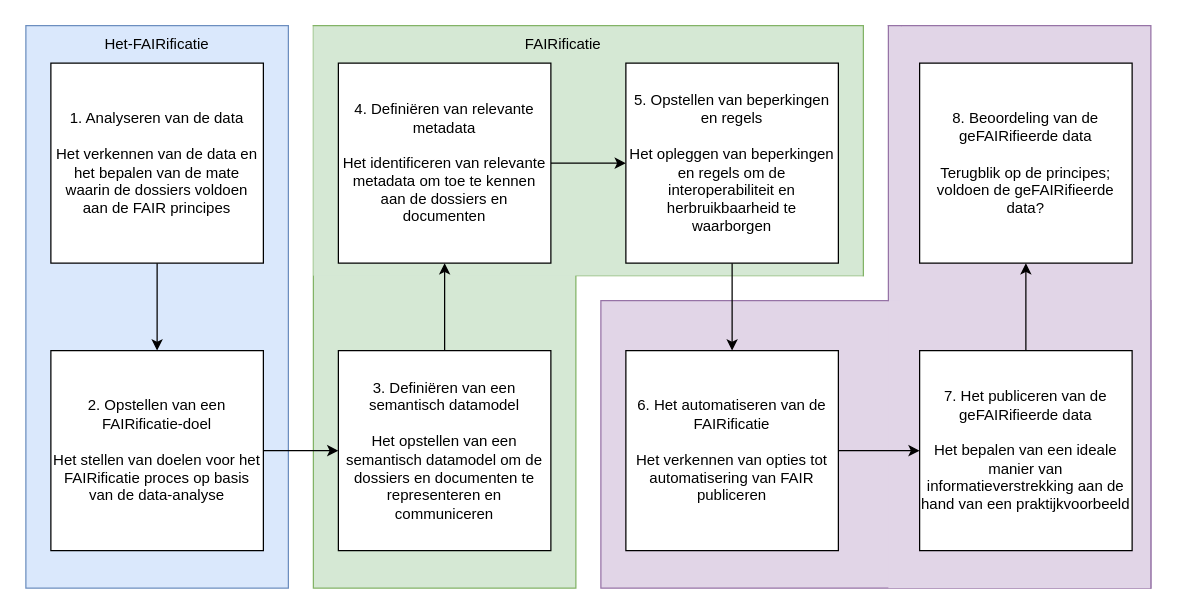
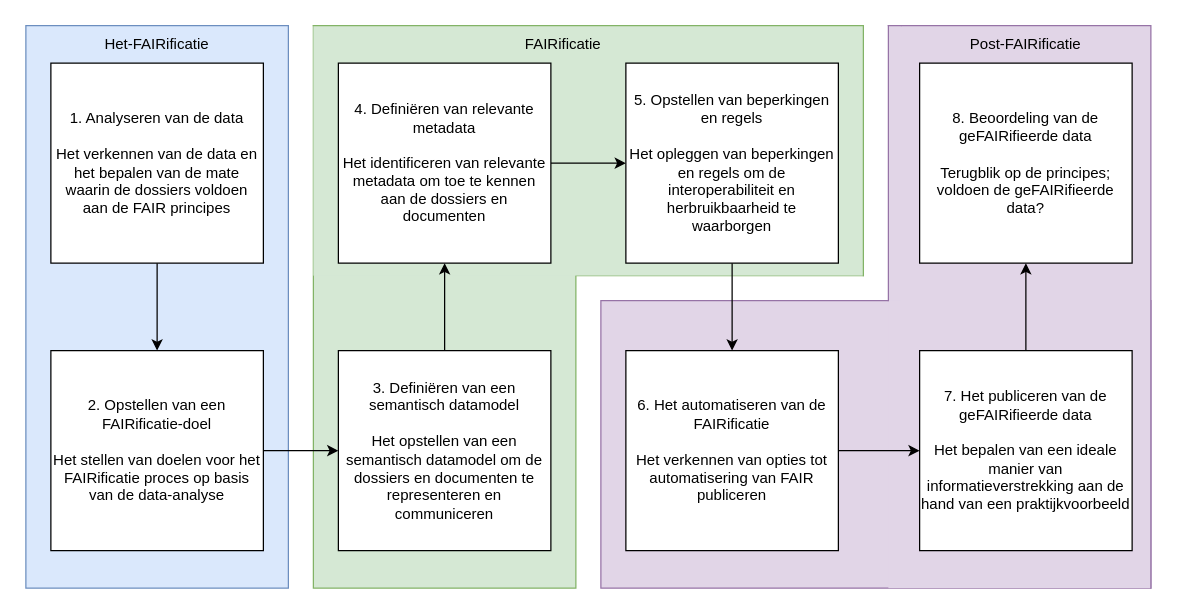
node "Post-FAIRificatie": added
